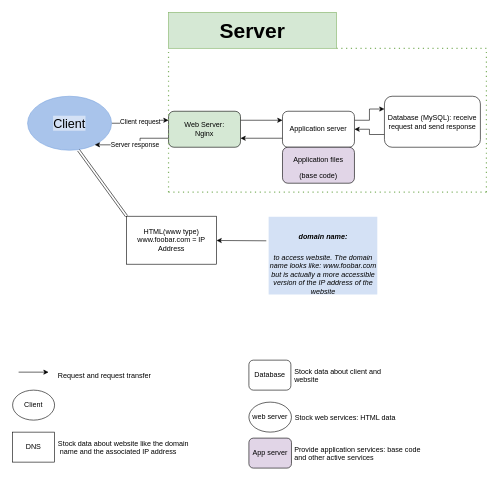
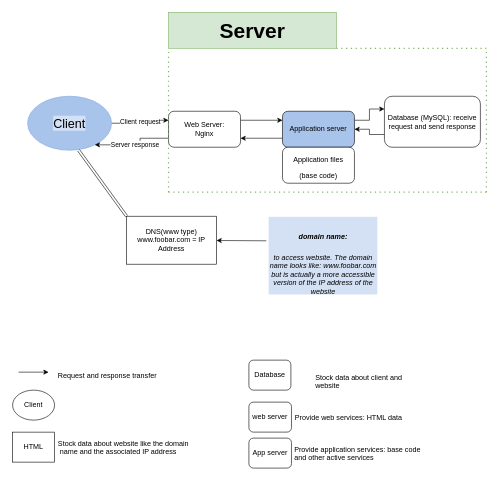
node "Web Server: Nginx": fillcolor #d5e8d4 -> #ffffff
node "Application server": fillcolor #ffffff -> #a9c4eb
node "Application files (base code)": fillcolor #e1d5e7 -> #ffffff
node "HTML(www type) www.foobar.com = IP Address": label "HTML(www type) www.foobar.com = IP Address" -> "DNS(www type) www.foobar.com = IP Address"
node "Stock data about client and website": moved (338, 375) -> (359, 381)
node "Request and request transfer": label "Request and request transfer" -> "Request and response transfer"
node "web server": shape ellipse -> rounded rectangle
node "Stock web services: HTML data": label "Stock web services: HTML data" -> "Provide web services: HTML data"
node "DNS": label "DNS" -> "HTML"
node "App server": fillcolor #e1d5e7 -> #ffffff
